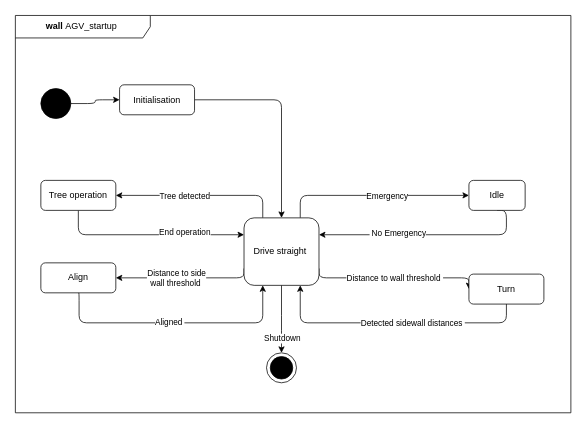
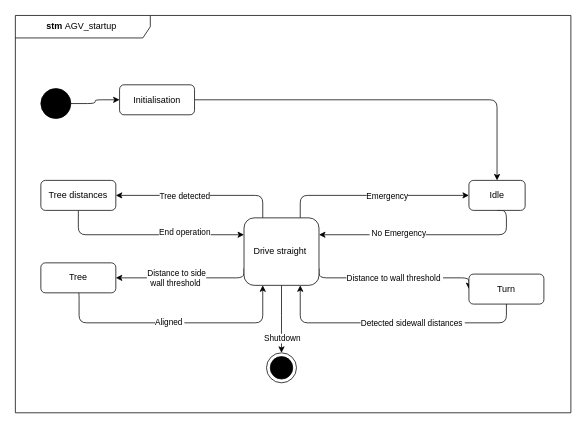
node "wall AGV_startup": label "wall AGV_startup" -> "stm AGV_startup"
edge "Initialisation" -> "Drive straight": now "Initialisation" -> "Idle"
node "Tree operation": label "Tree operation" -> "Tree distances"
node "Align": label "Align" -> "Tree"
